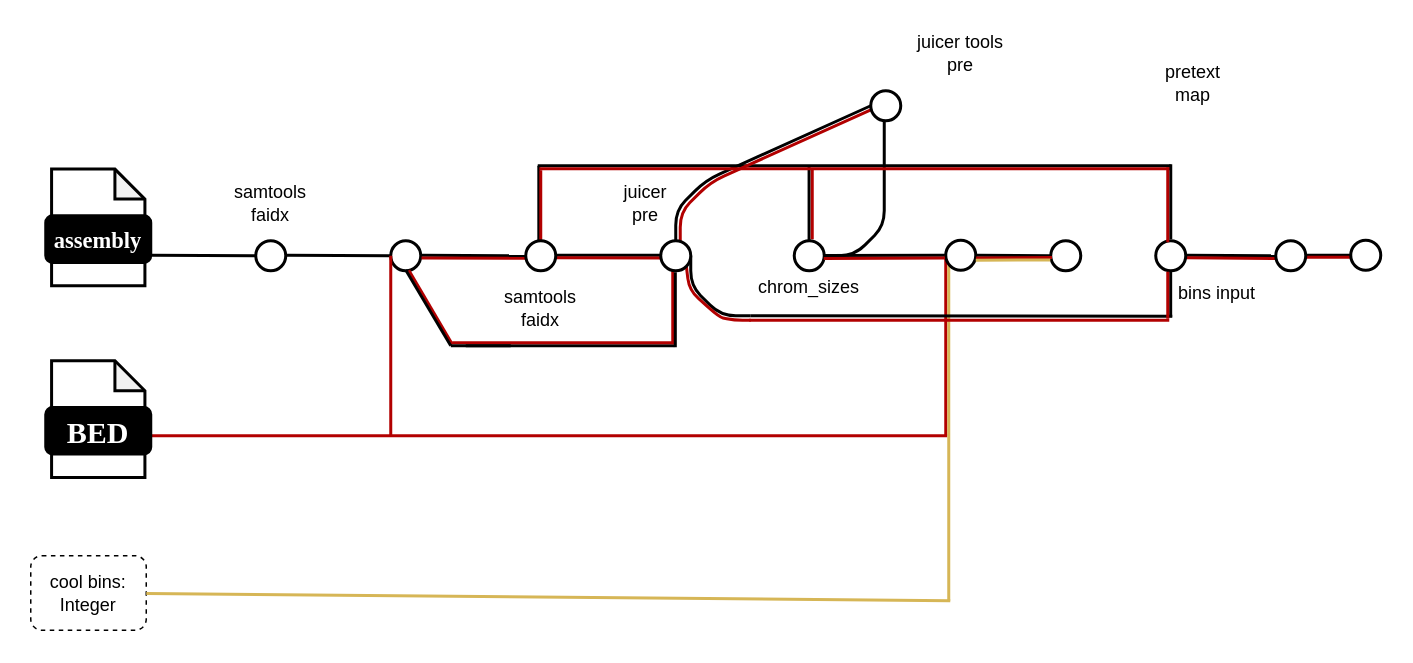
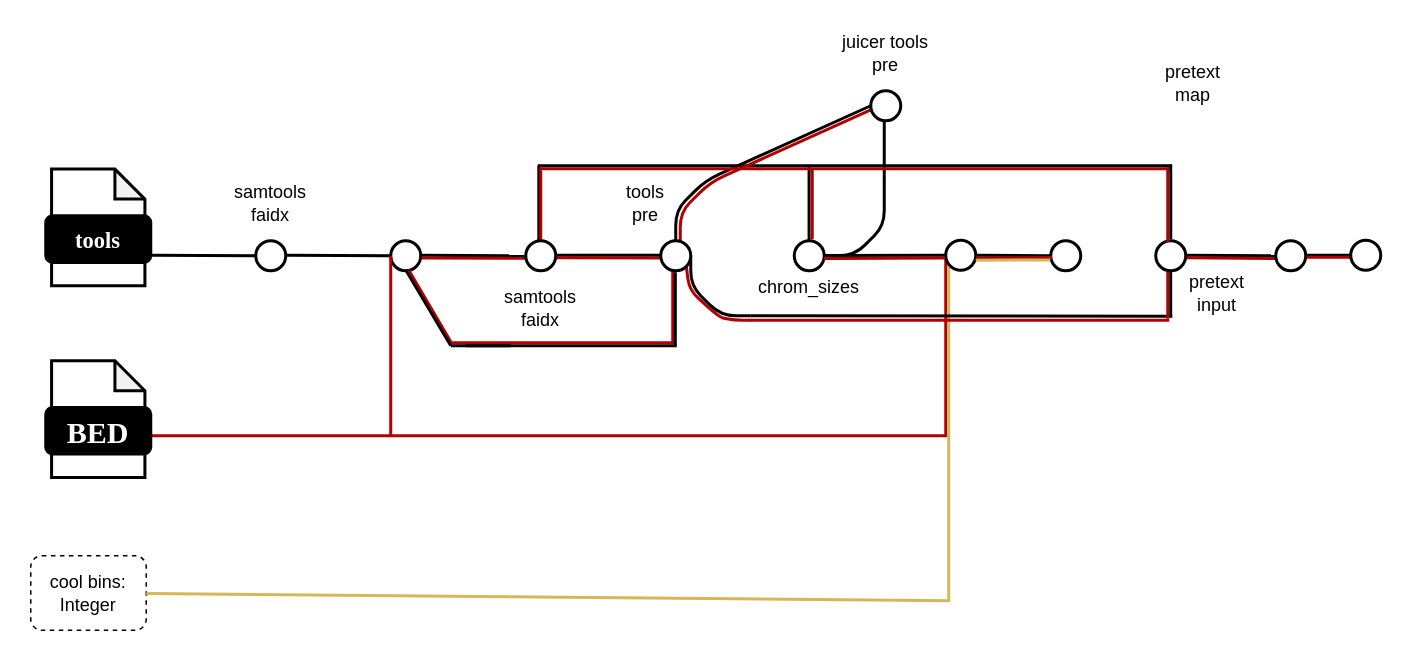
node "juicer tools pre": moved (961, 53) -> (886, 53)
node "juicer pre": label "juicer pre" -> "tools pre"
node "assembly": label "assembly" -> "tools"
node "bins input": label "bins input" -> "pretext input"
